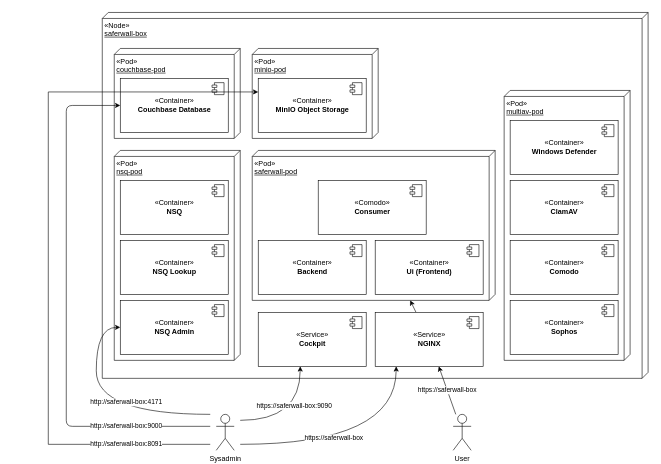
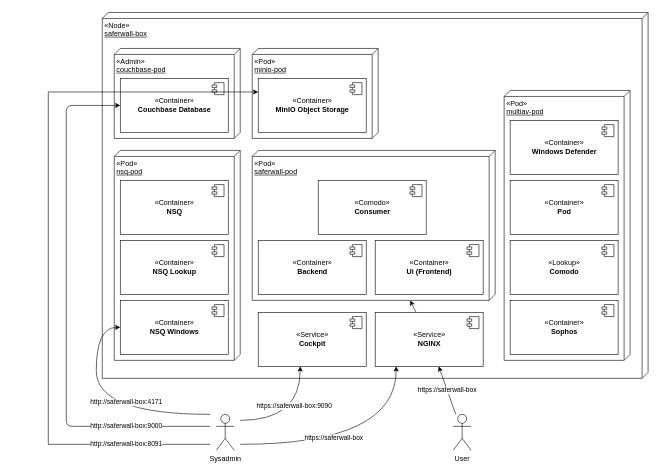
node "«Pod»couchbase-pod": label "«Pod»couchbase-pod" -> "«Admin»couchbase-pod"
node "«Container» ClamAV": label "«Container» ClamAV" -> "«Container» Pod"
node "«Container» Comodo": label "«Container» Comodo" -> "«Lookup» Comodo"
node "«Container» NSQ Admin": label "«Container» NSQ Admin" -> "«Container» NSQ Windows"
